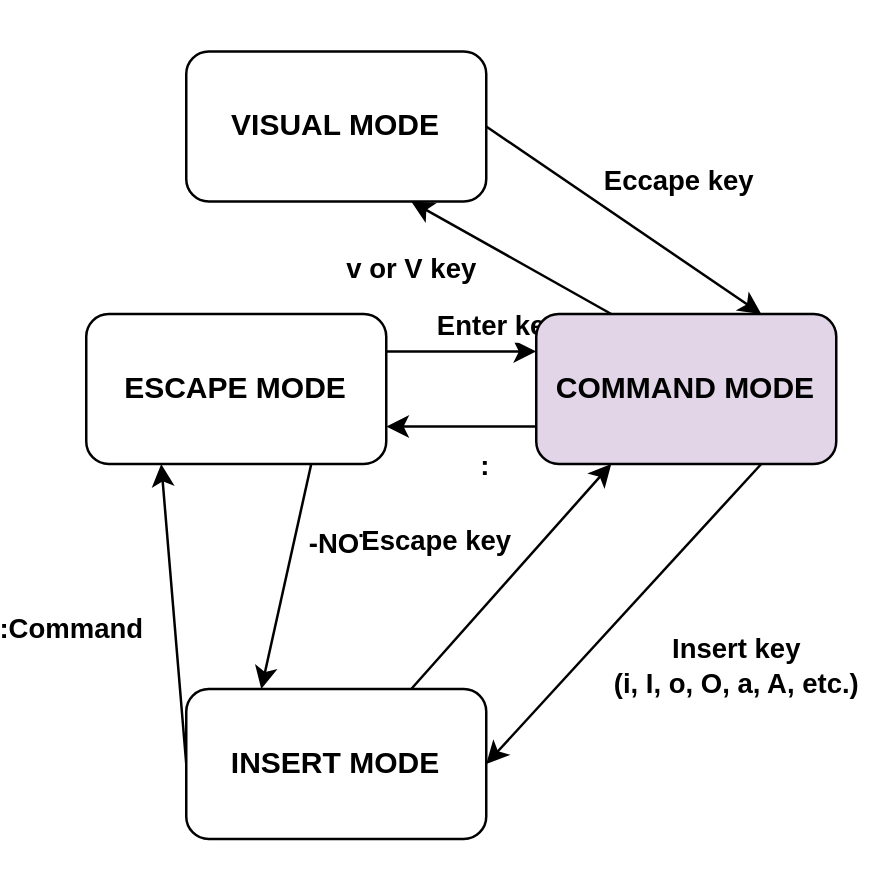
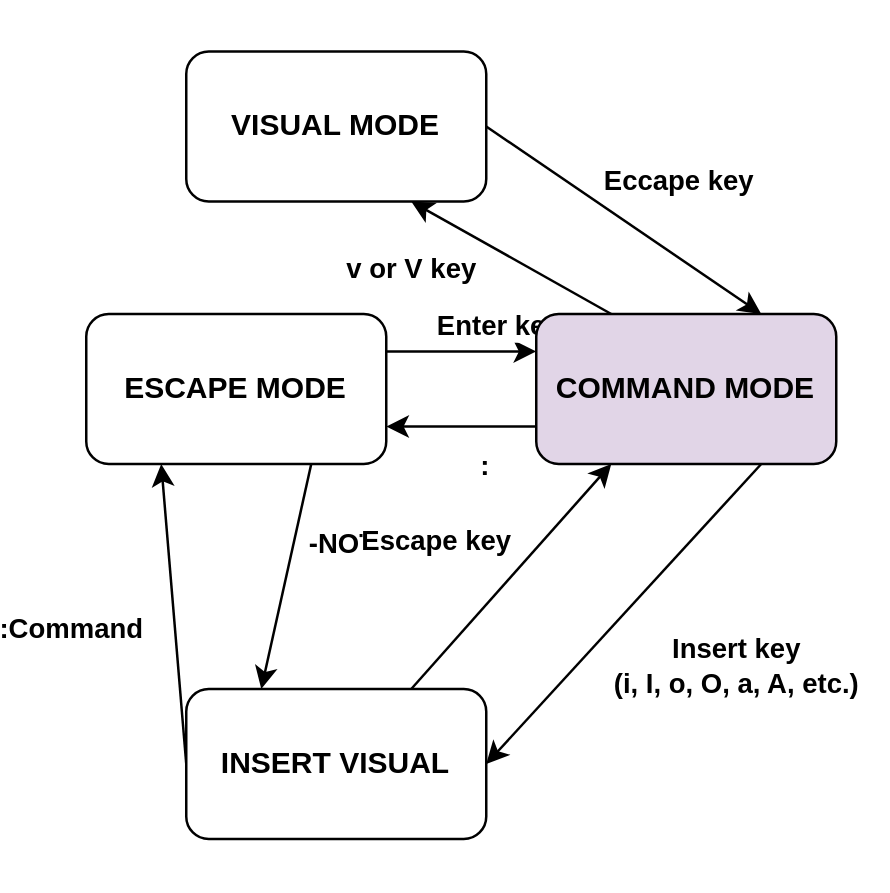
node "INSERT MODE": label "INSERT MODE" -> "INSERT VISUAL"
